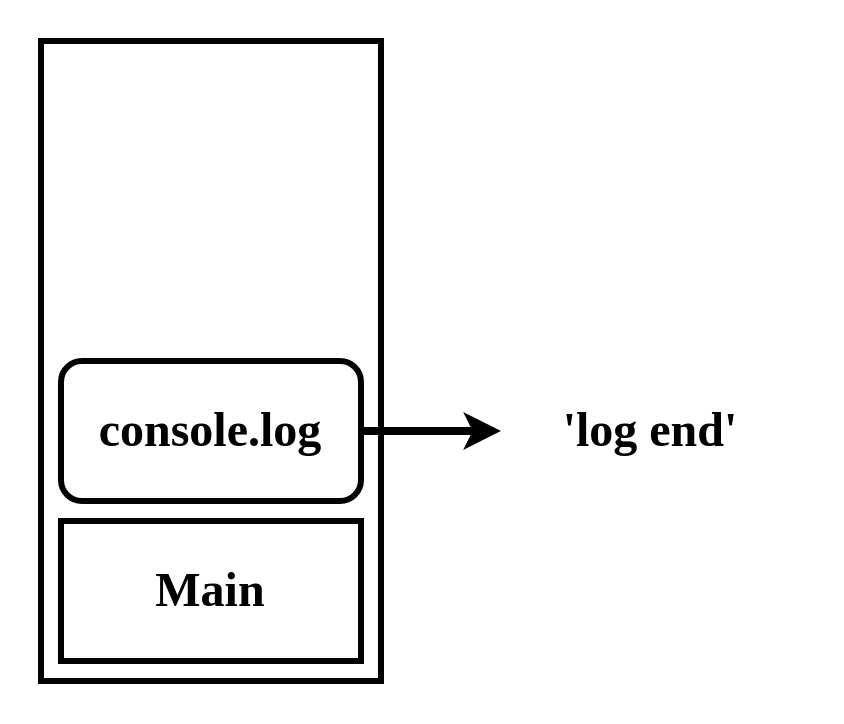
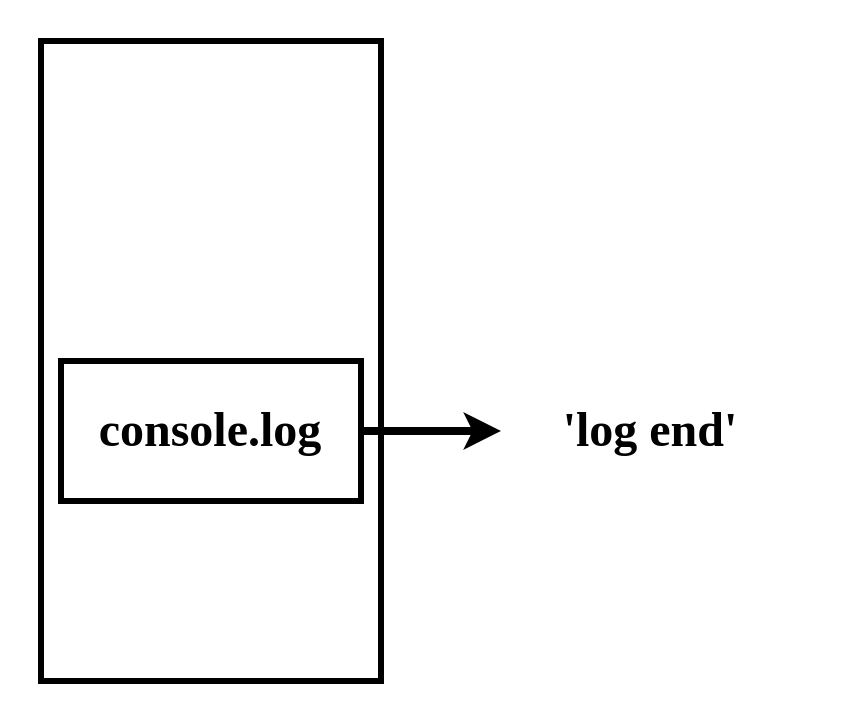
node "console.log": shape rounded rectangle -> rectangle
node "Main": removed
